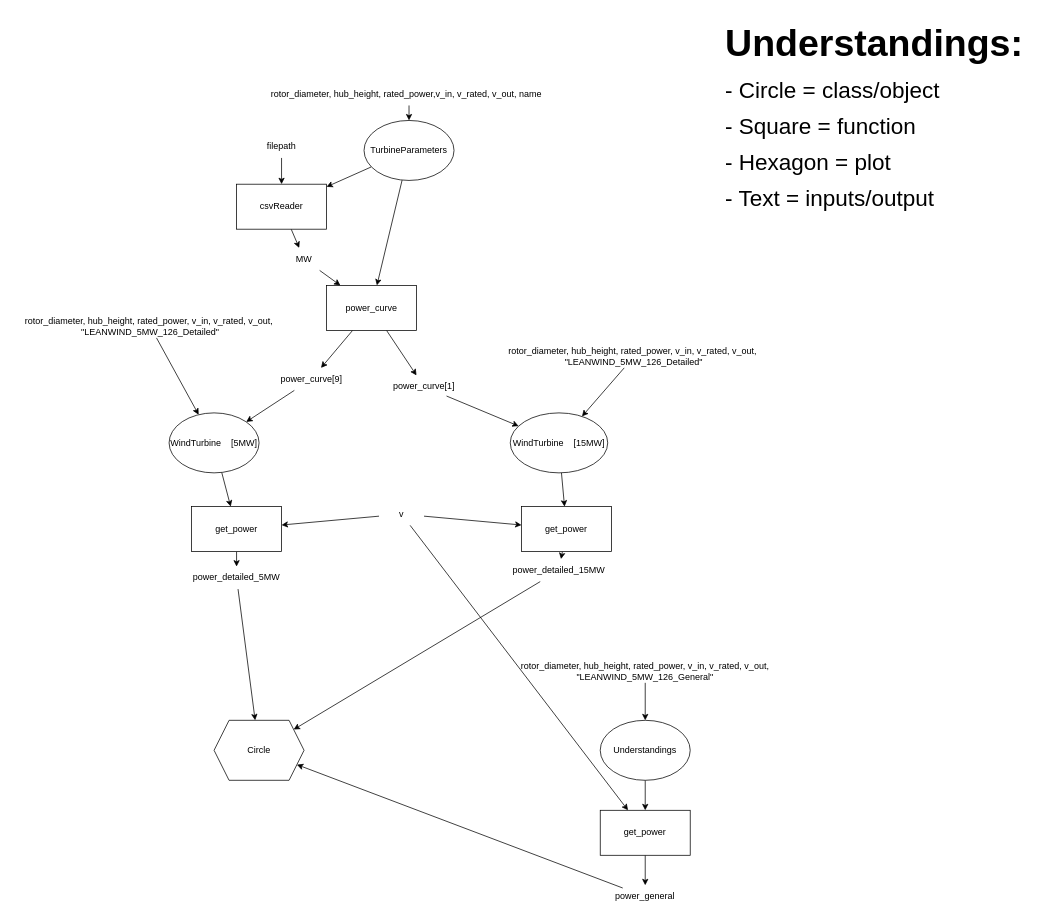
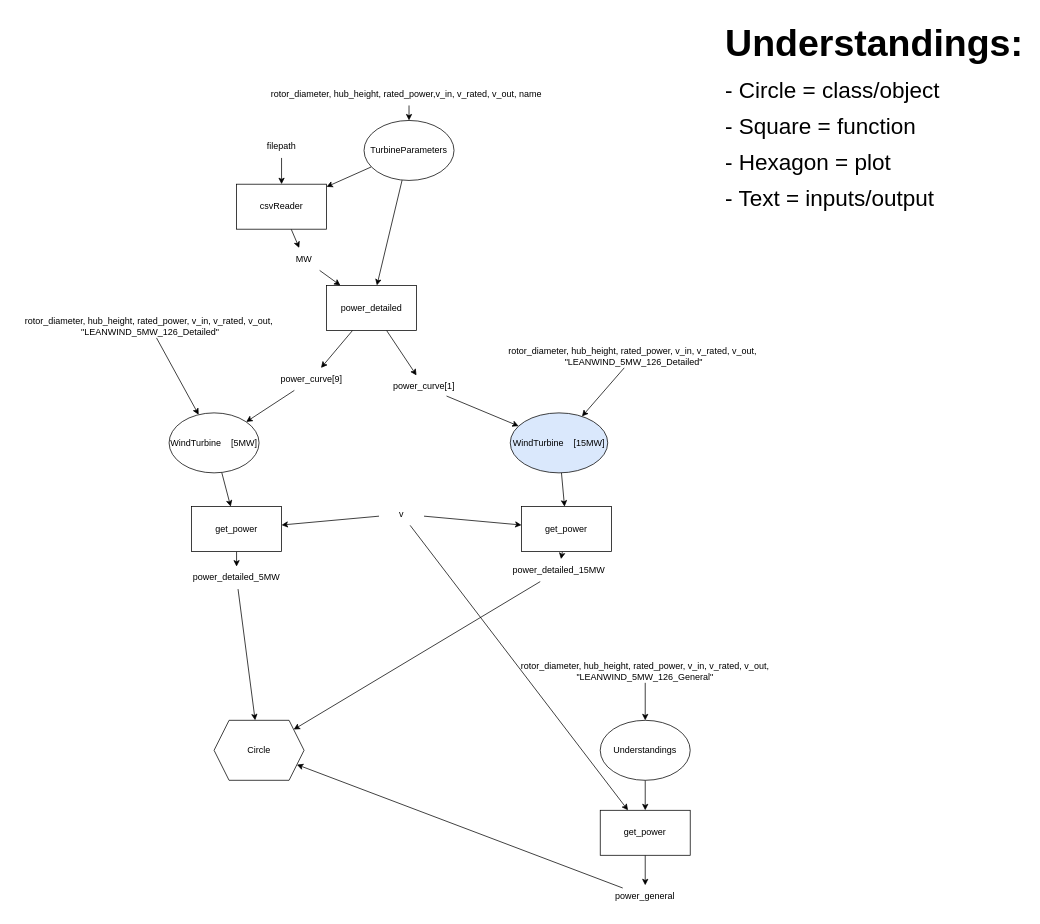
node "power_curve": label "power_curve" -> "power_detailed"
node "WindTurbine [15MW]": fillcolor #ffffff -> #dae8fc
